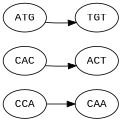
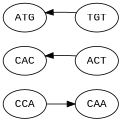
edge "ATG" -> "TGT": reversed
edge "CAC" -> "ACT": reversed
